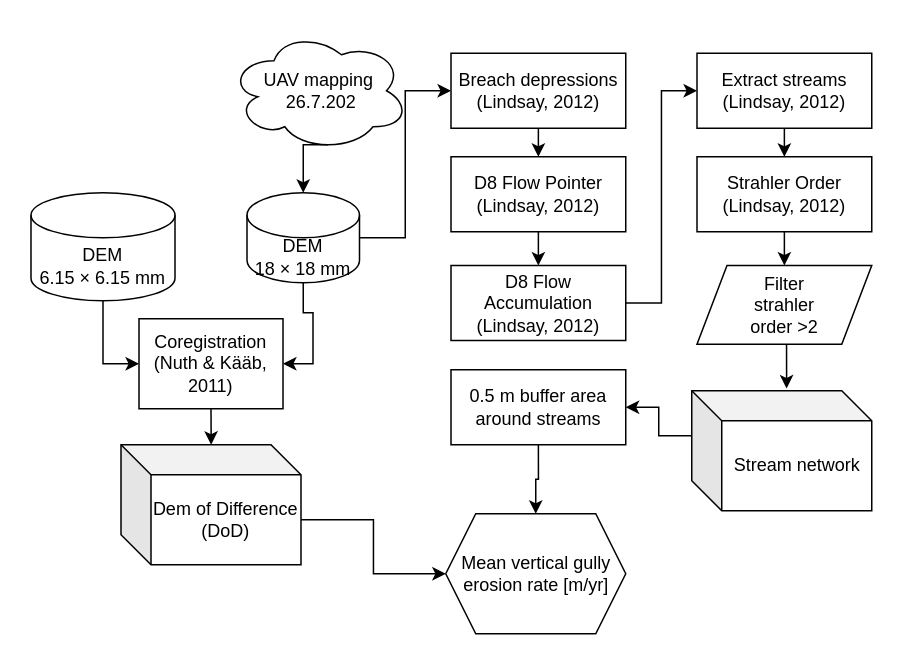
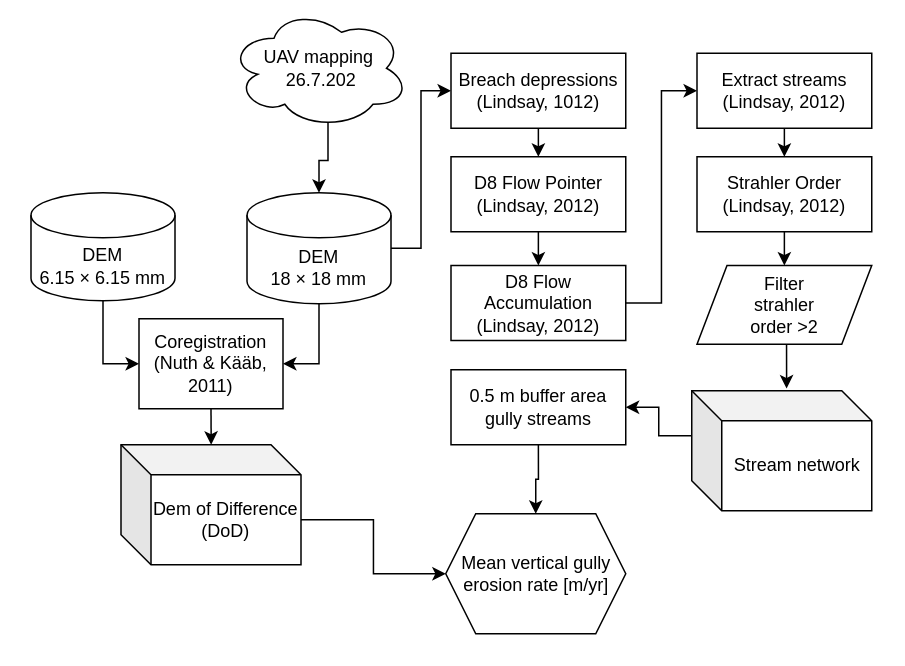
node "UAV mapping 26.7.202": moved (319, 91) -> (319, 68)
node "Breach depressions (Lindsay, 2012)": label "Breach depressions (Lindsay, 2012)" -> "Breach depressions (Lindsay, 1012)"
node "DEM18 × 18 mm": size 113x90 -> 144x111
node "0.5 m buffer area around streams": label "0.5 m buffer area around streams" -> "0.5 m buffer area gully streams"
